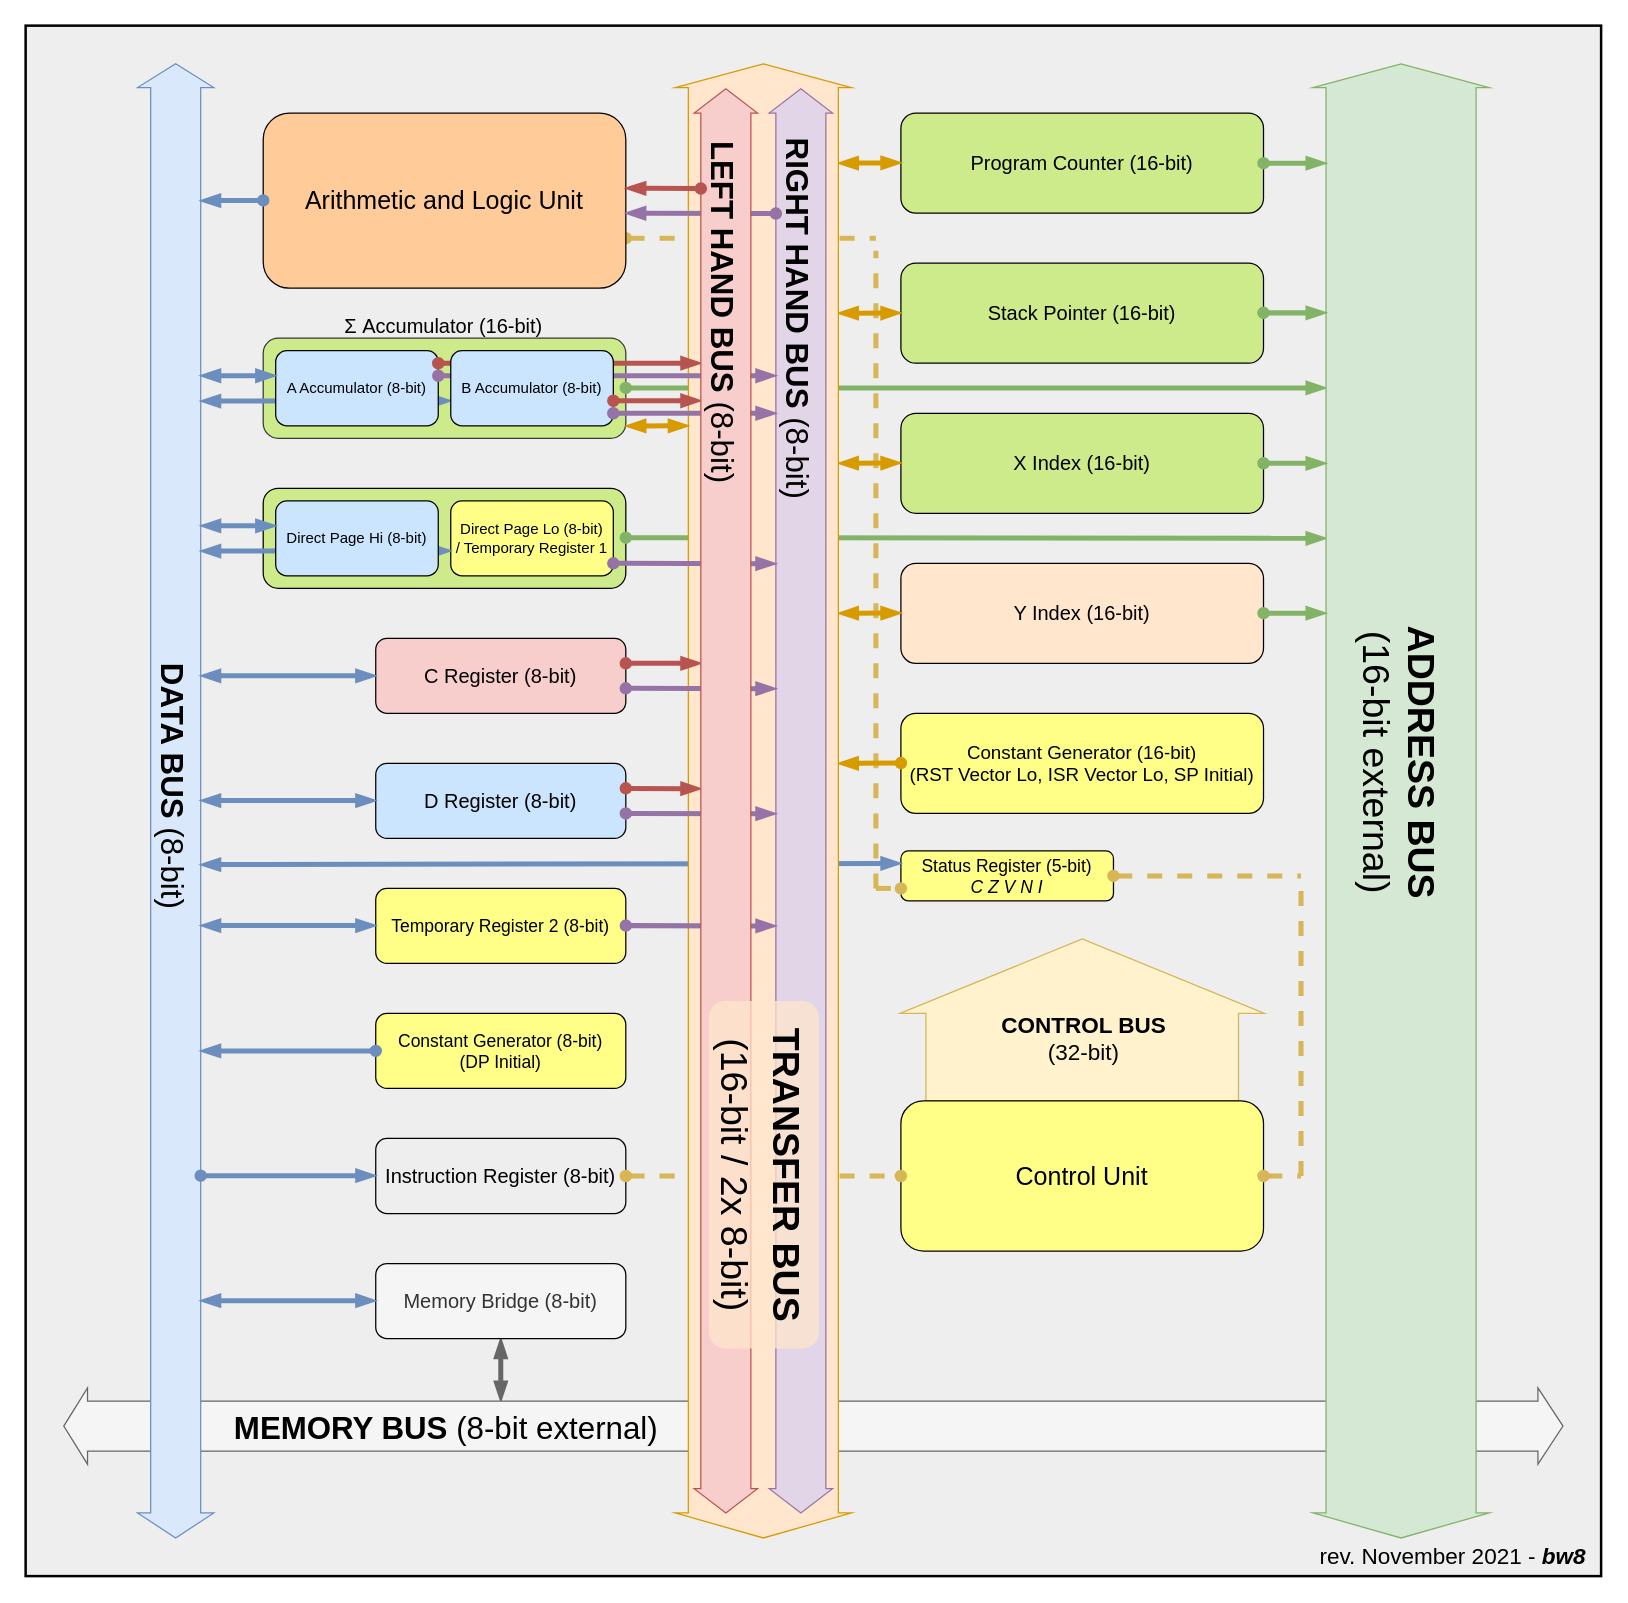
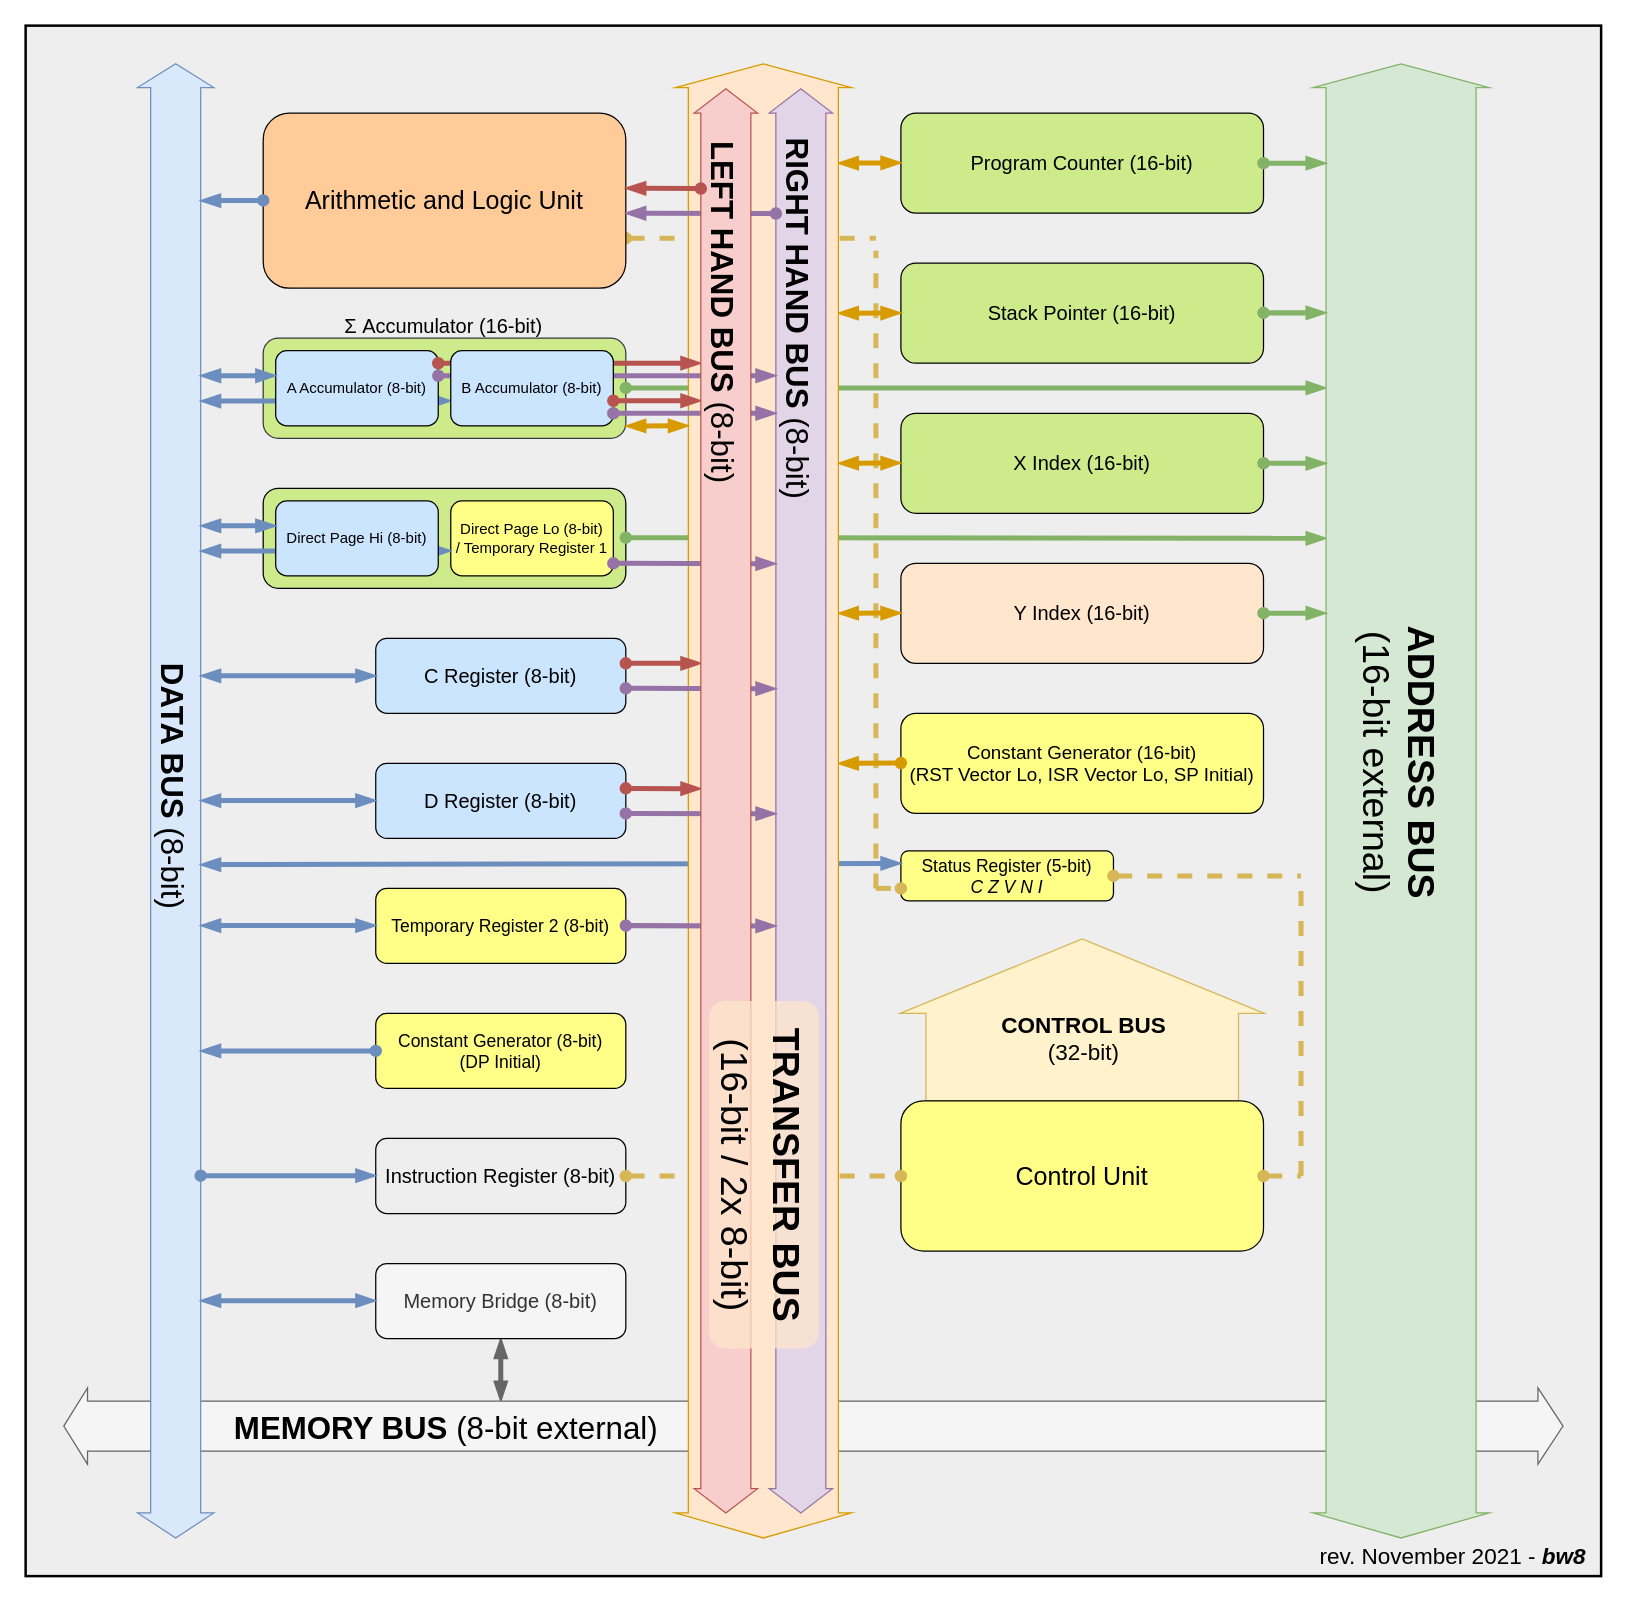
node "C Register (8-bit)": fillcolor #f8cecc -> #cce5ff
